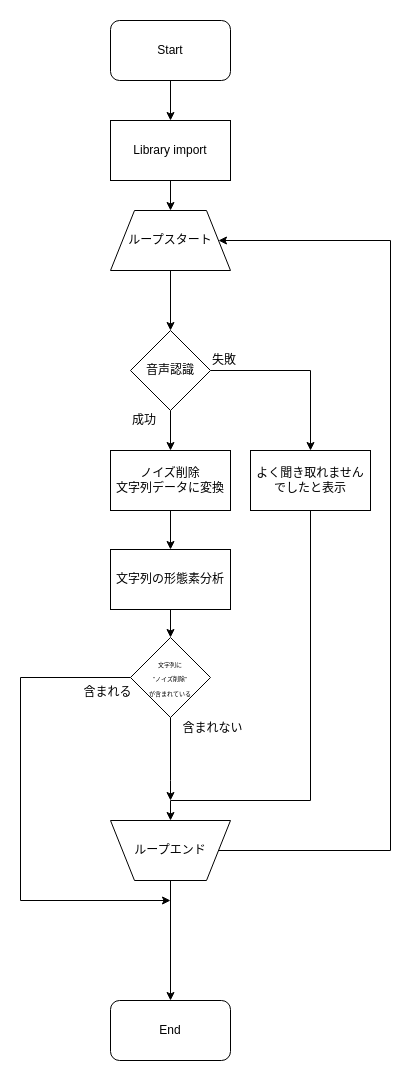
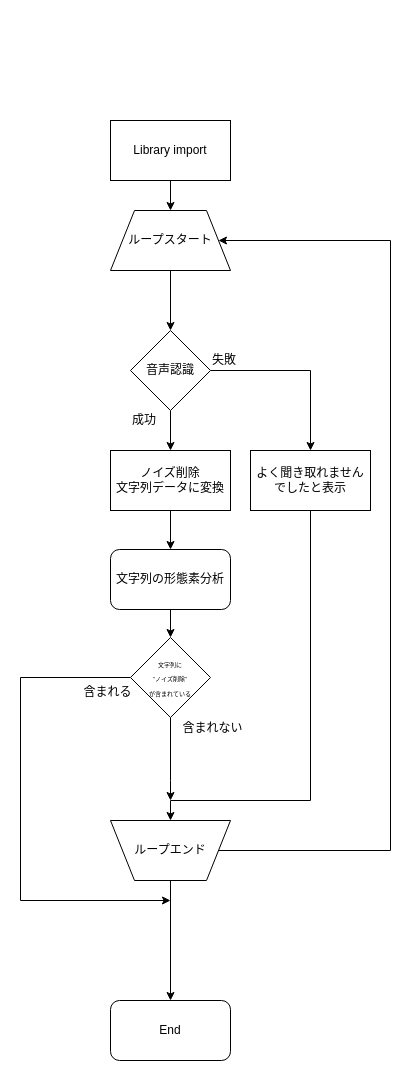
node "Start": removed
edge "Start" -> "Library import": removed
node "文字列の形態素分析": shape rectangle -> rounded rectangle
